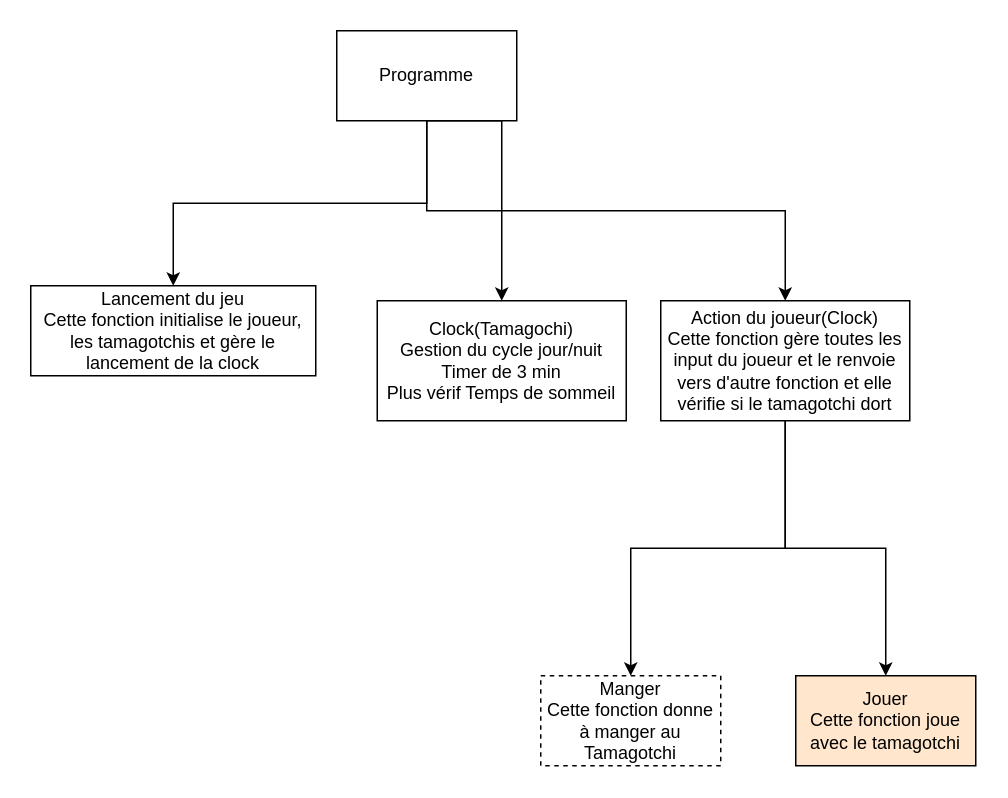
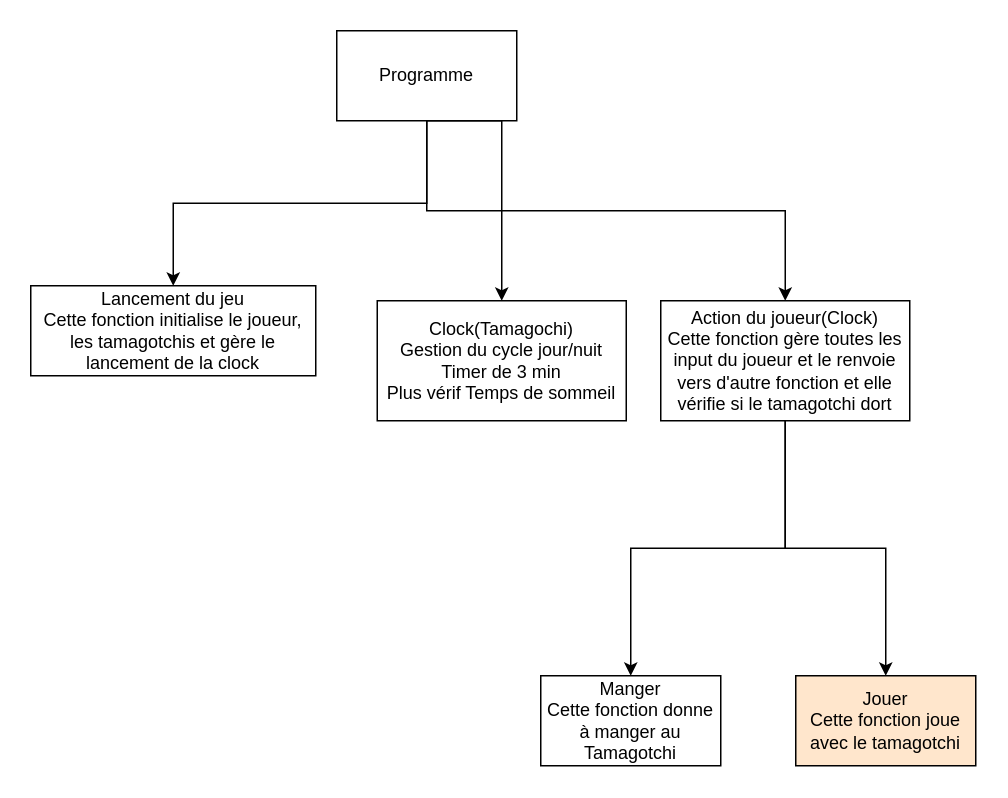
node "Manger Cette fonction donne à manger au Tamagotchi": style dashed -> solid
